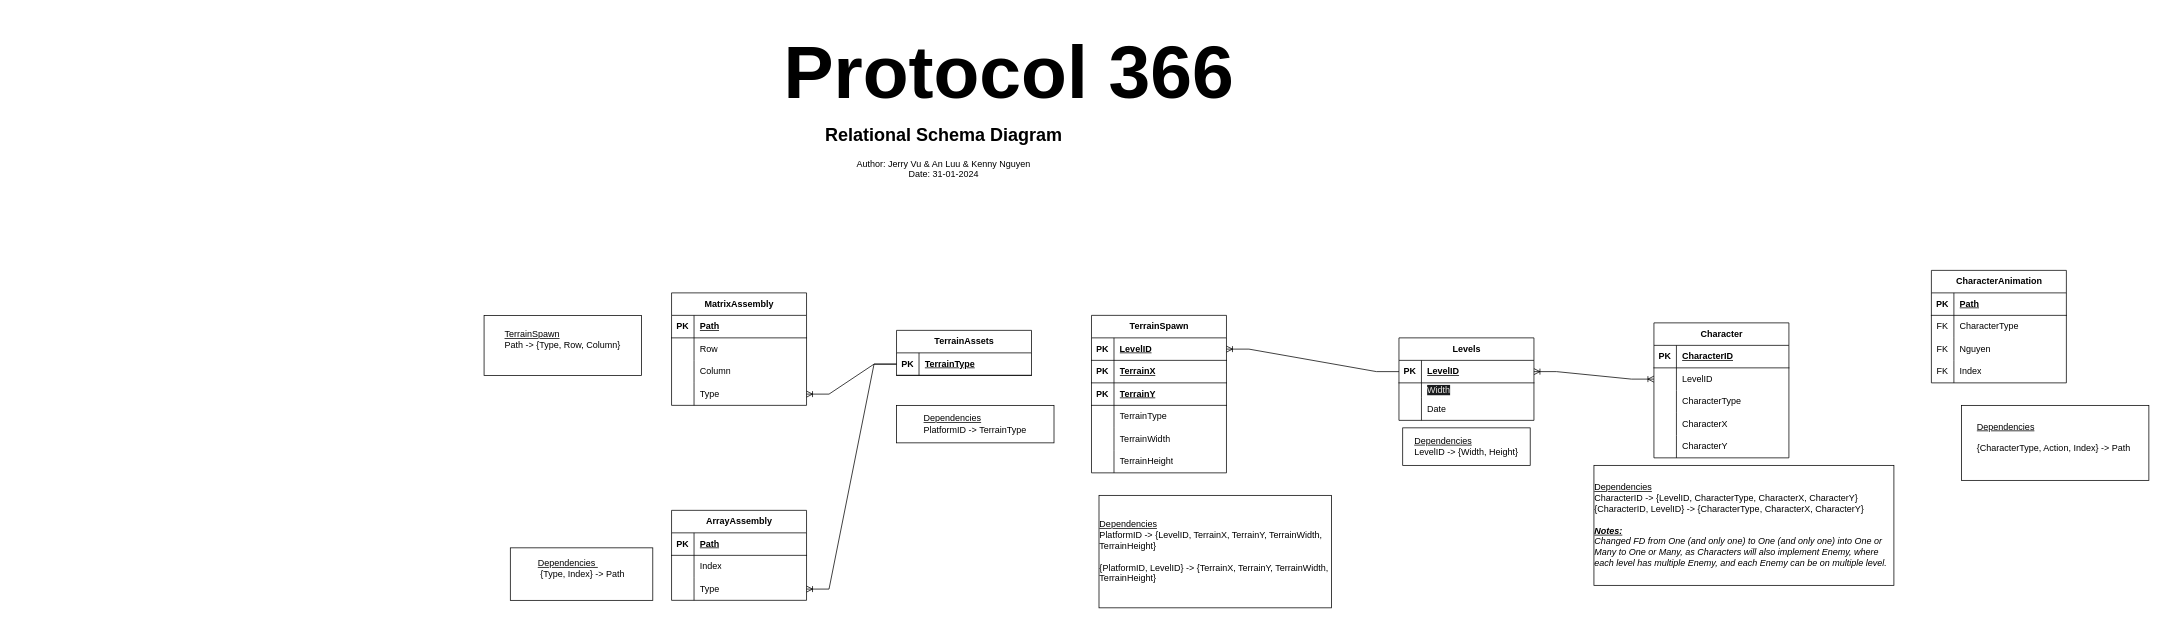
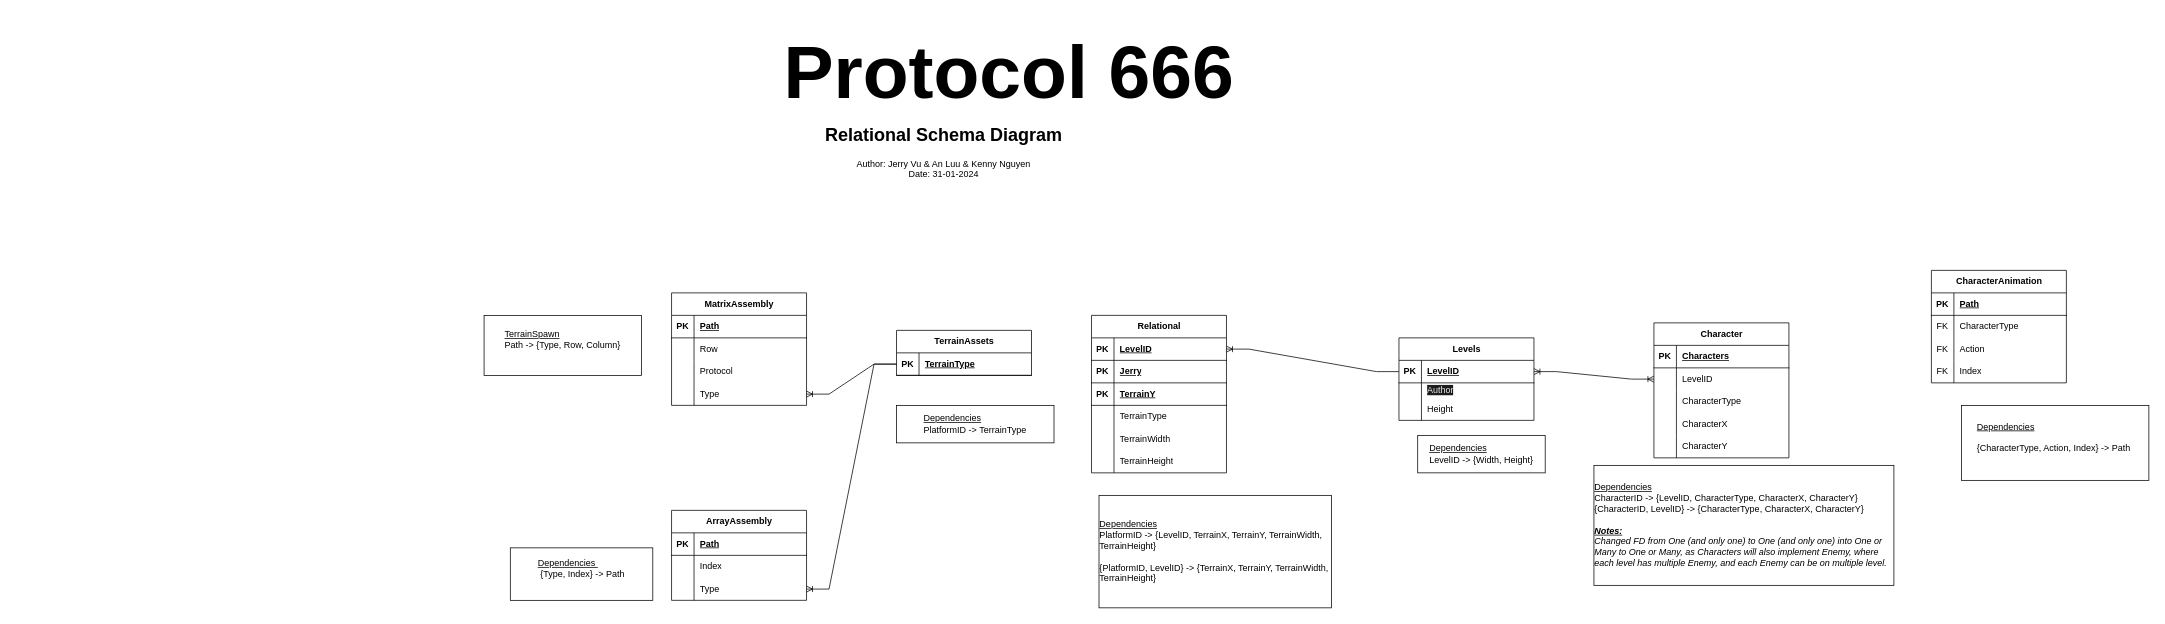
node "Protocol 366": label "Protocol 366" -> "Protocol 666"
node "TerrainSpawn": label "TerrainSpawn" -> "Relational"
node "Nguyen": label "Nguyen" -> "Action"
node "CharacterID": label "CharacterID" -> "Characters"
node "Column": label "Column" -> "Protocol"
node "TerrainX": label "TerrainX" -> "Jerry"
node "Width": label "Width" -> "Author"
node "Date": label "Date" -> "Height"
node "Dependencies LevelID -> {Width, Height}": moved (1467, 447) -> (1482, 454)
